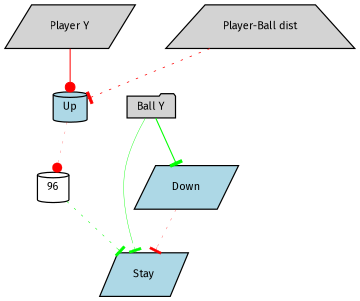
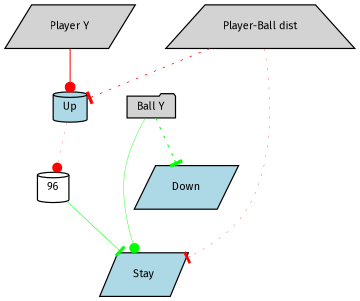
edge "Ball Y" -> "Down": style solid -> dotted
edge "Ball Y" -> "Stay": arrowhead tee -> dot
edge "96" -> "Stay": style dotted -> solid
edge "Down" -> "Stay": now "Player-Ball dist" -> "Stay"
